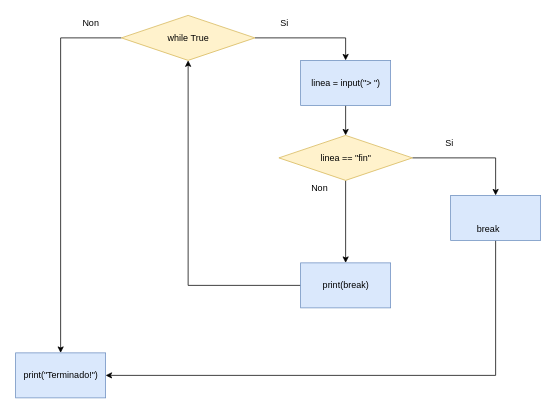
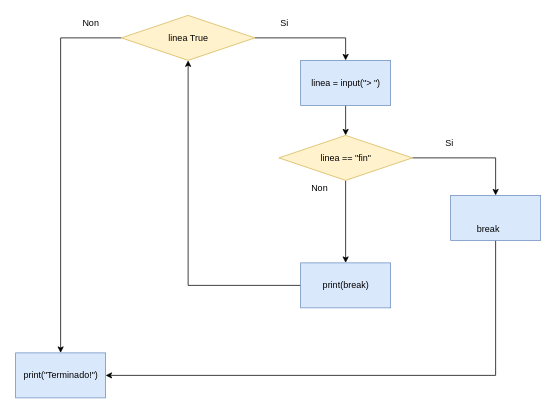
node "while True": label "while True" -> "linea True"
